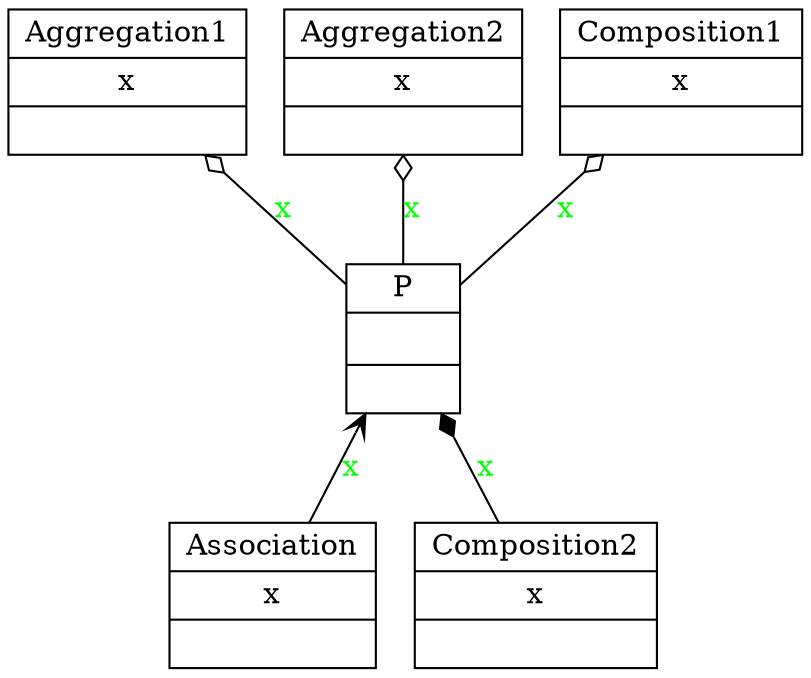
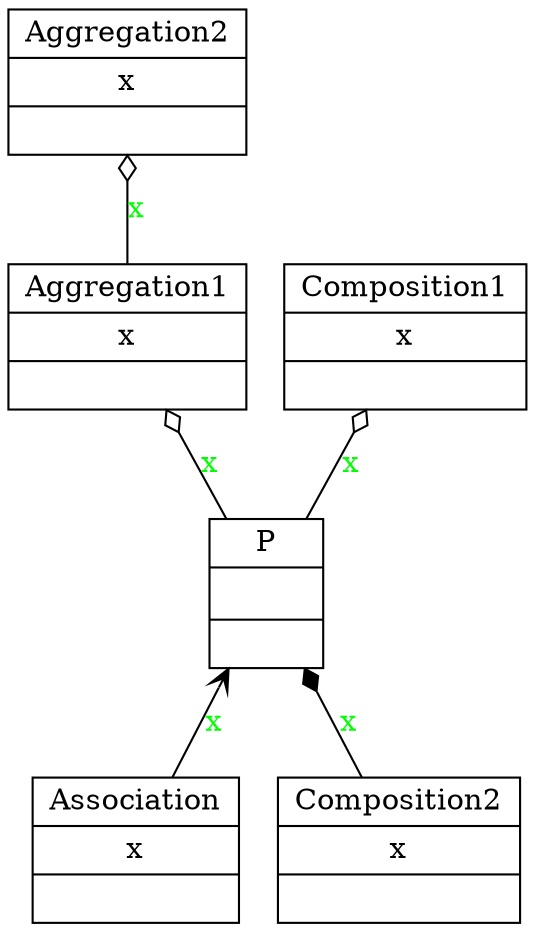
edge "P" -> "Aggregation2": now "Aggregation1" -> "Aggregation2"
